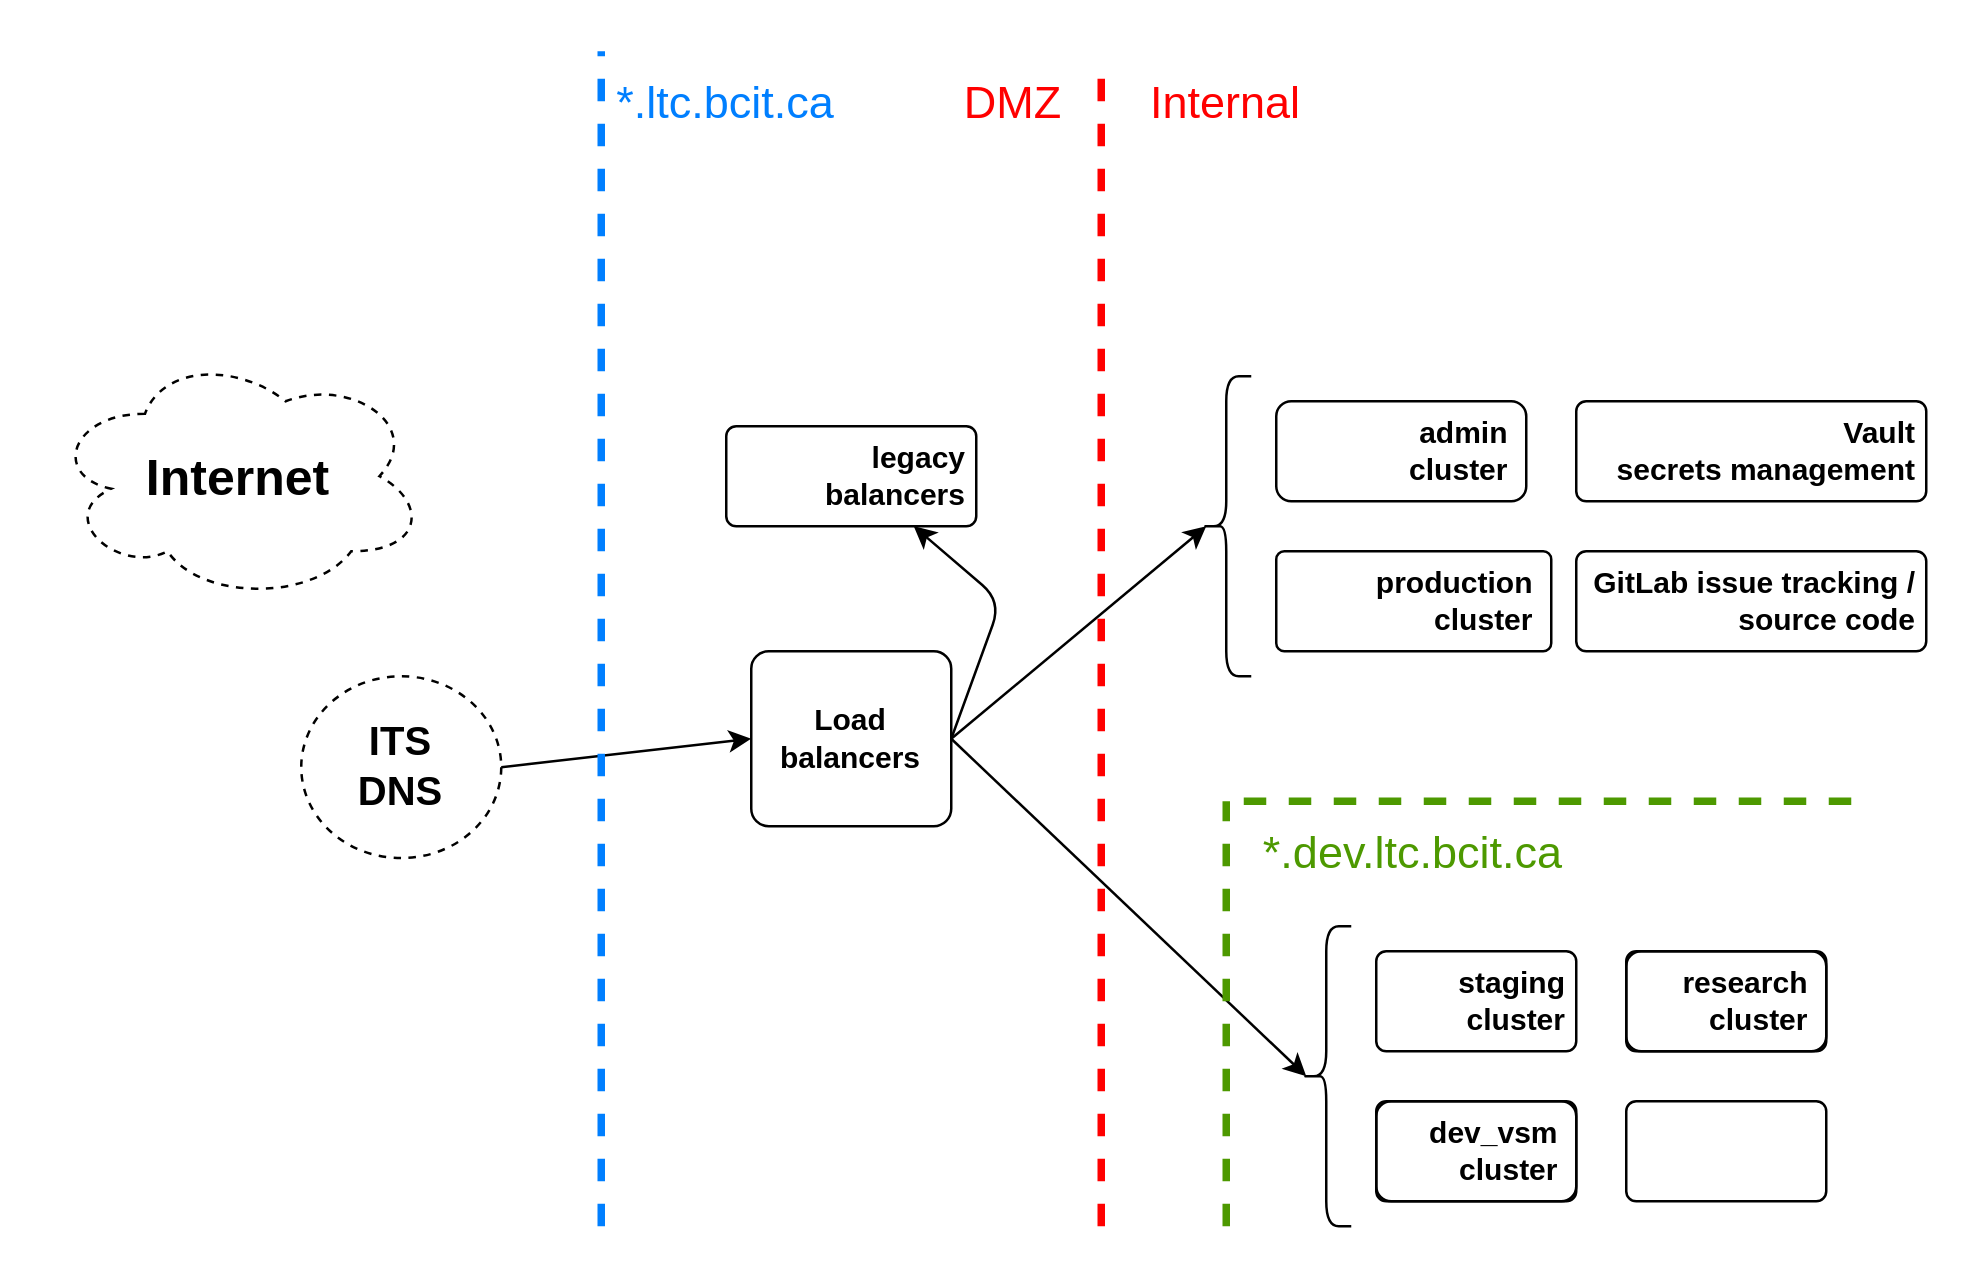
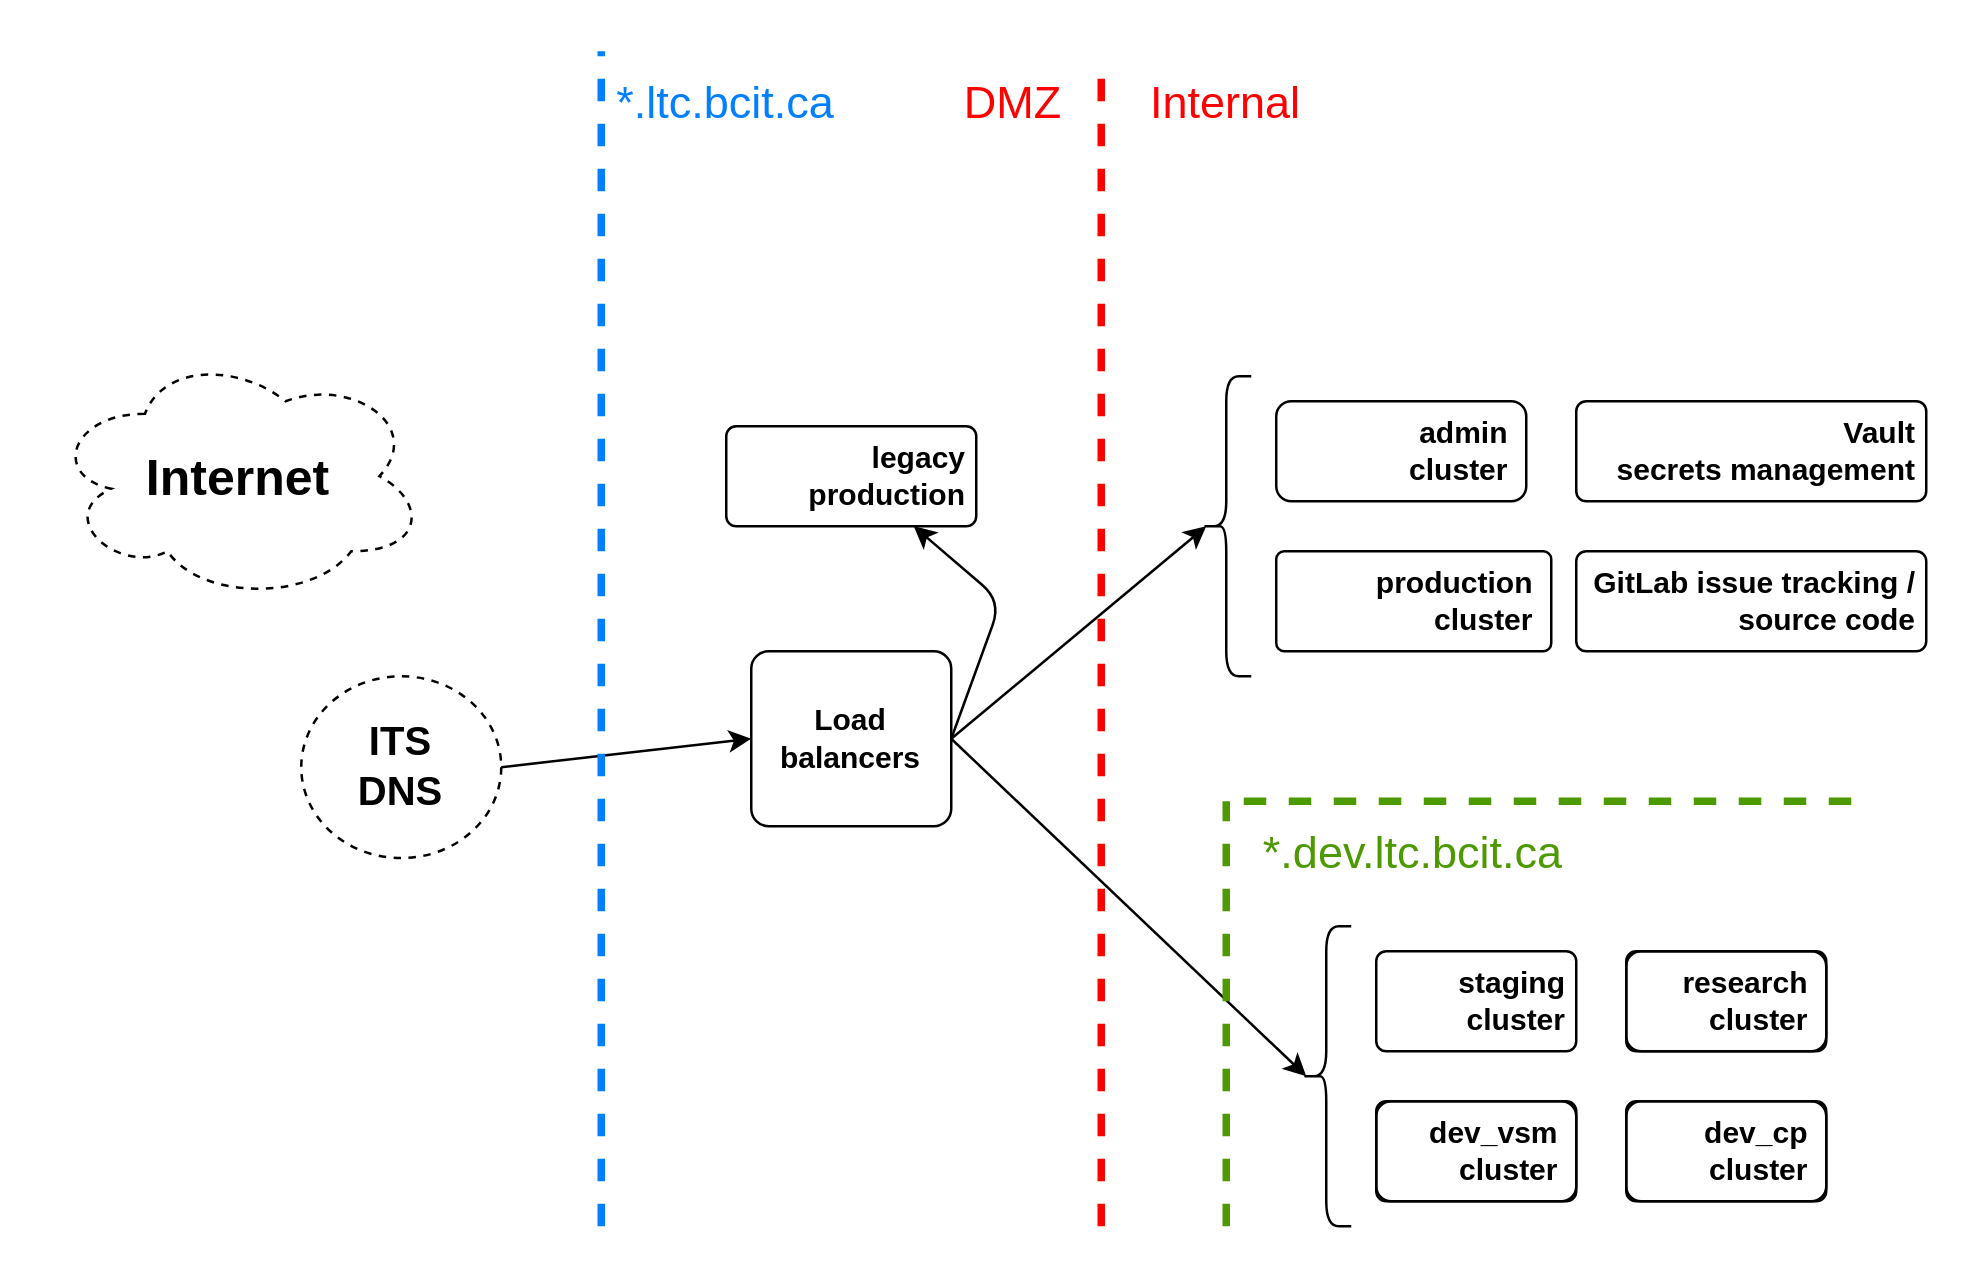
node "legacy balancers": label "legacy balancers" -> "legacy production"
node "dev_cp cluster": added
